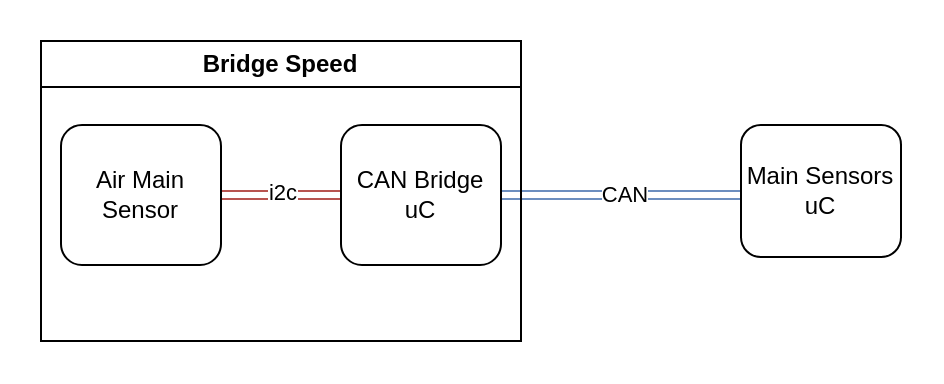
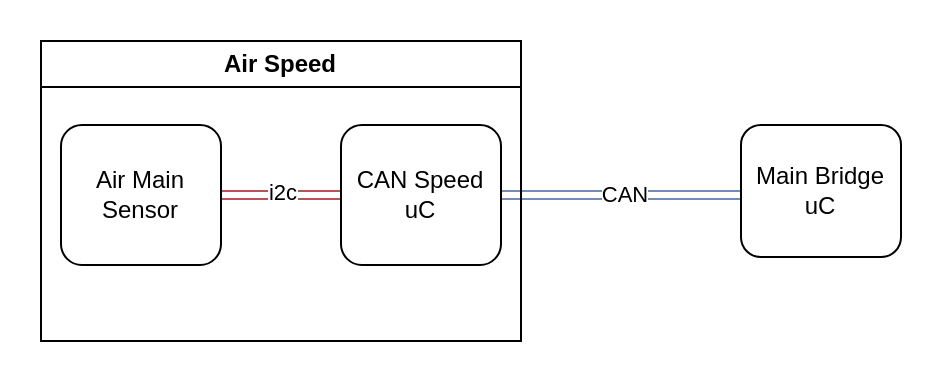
node "Bridge Speed": label "Bridge Speed" -> "Air Speed"
node "Main Sensors uC": label "Main Sensors uC" -> "Main Bridge uC"
node "CAN Bridge uC": label "CAN Bridge uC" -> "CAN Speed uC"
